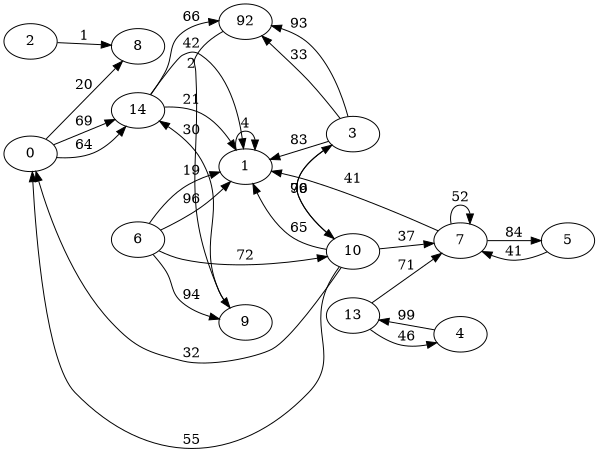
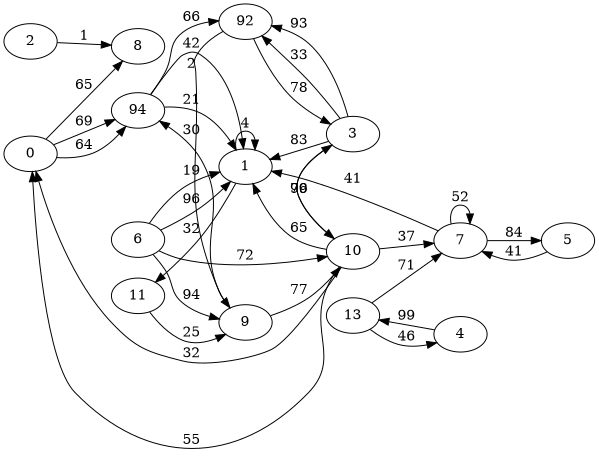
edge "0" -> "8": label "20" -> "65"
edge "92" -> "3": added, label "78"
node "14": label "14" -> "94"
node "11": added
edge "9" -> "10": added, label "77"
